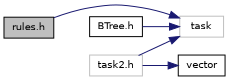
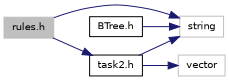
node "task": label "task" -> "string"
node "rules.h": color black -> grey75
edge "rules.h" -> "task2.h": added
node "task2.h": color grey75 -> black
node "vector": color black -> grey75
